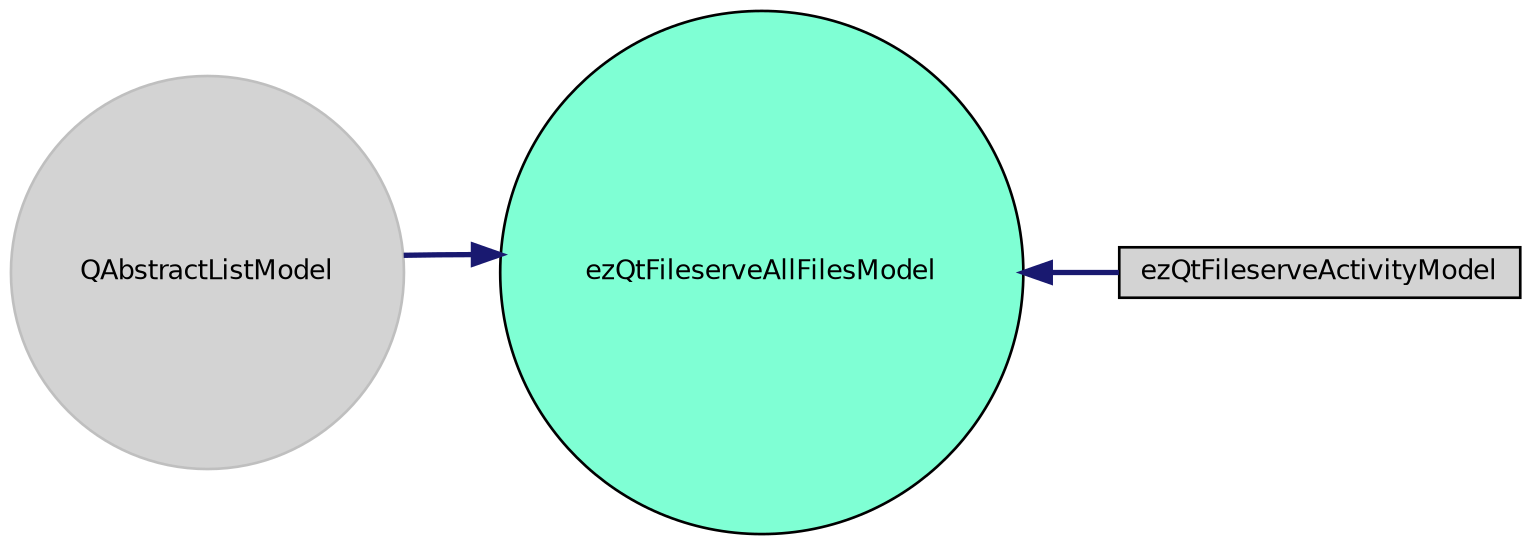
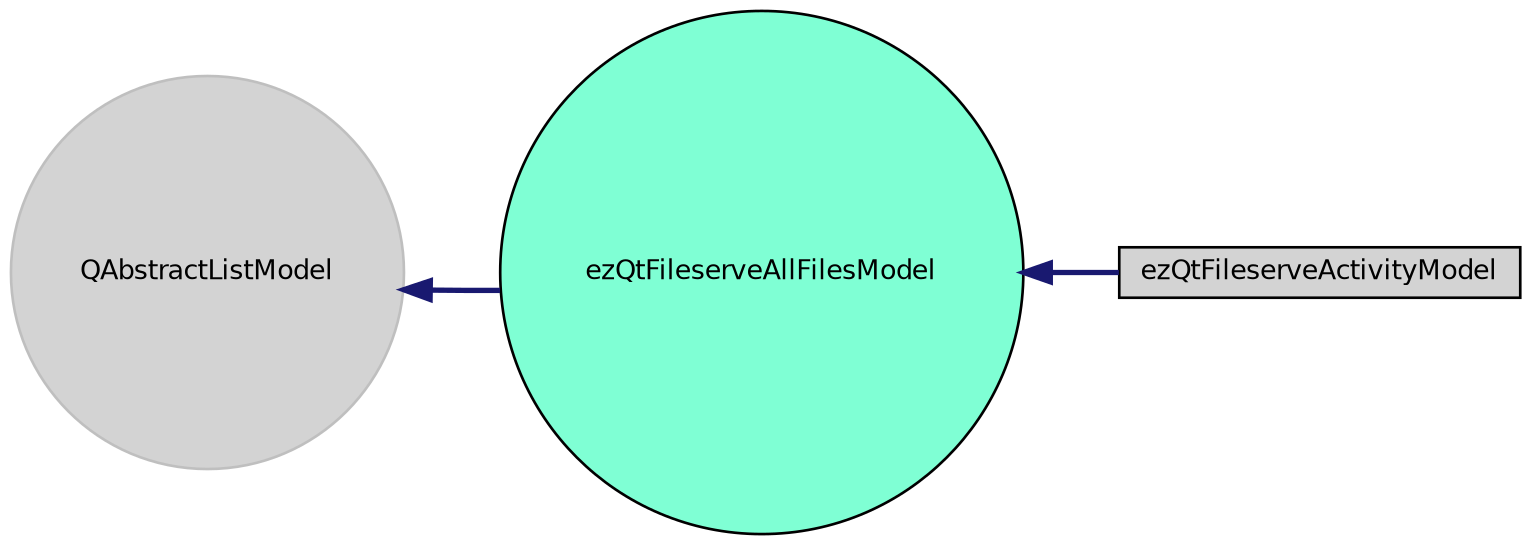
edge "QAbstractListModel" -> "ezQtFileserveAllFilesModel": reversed
